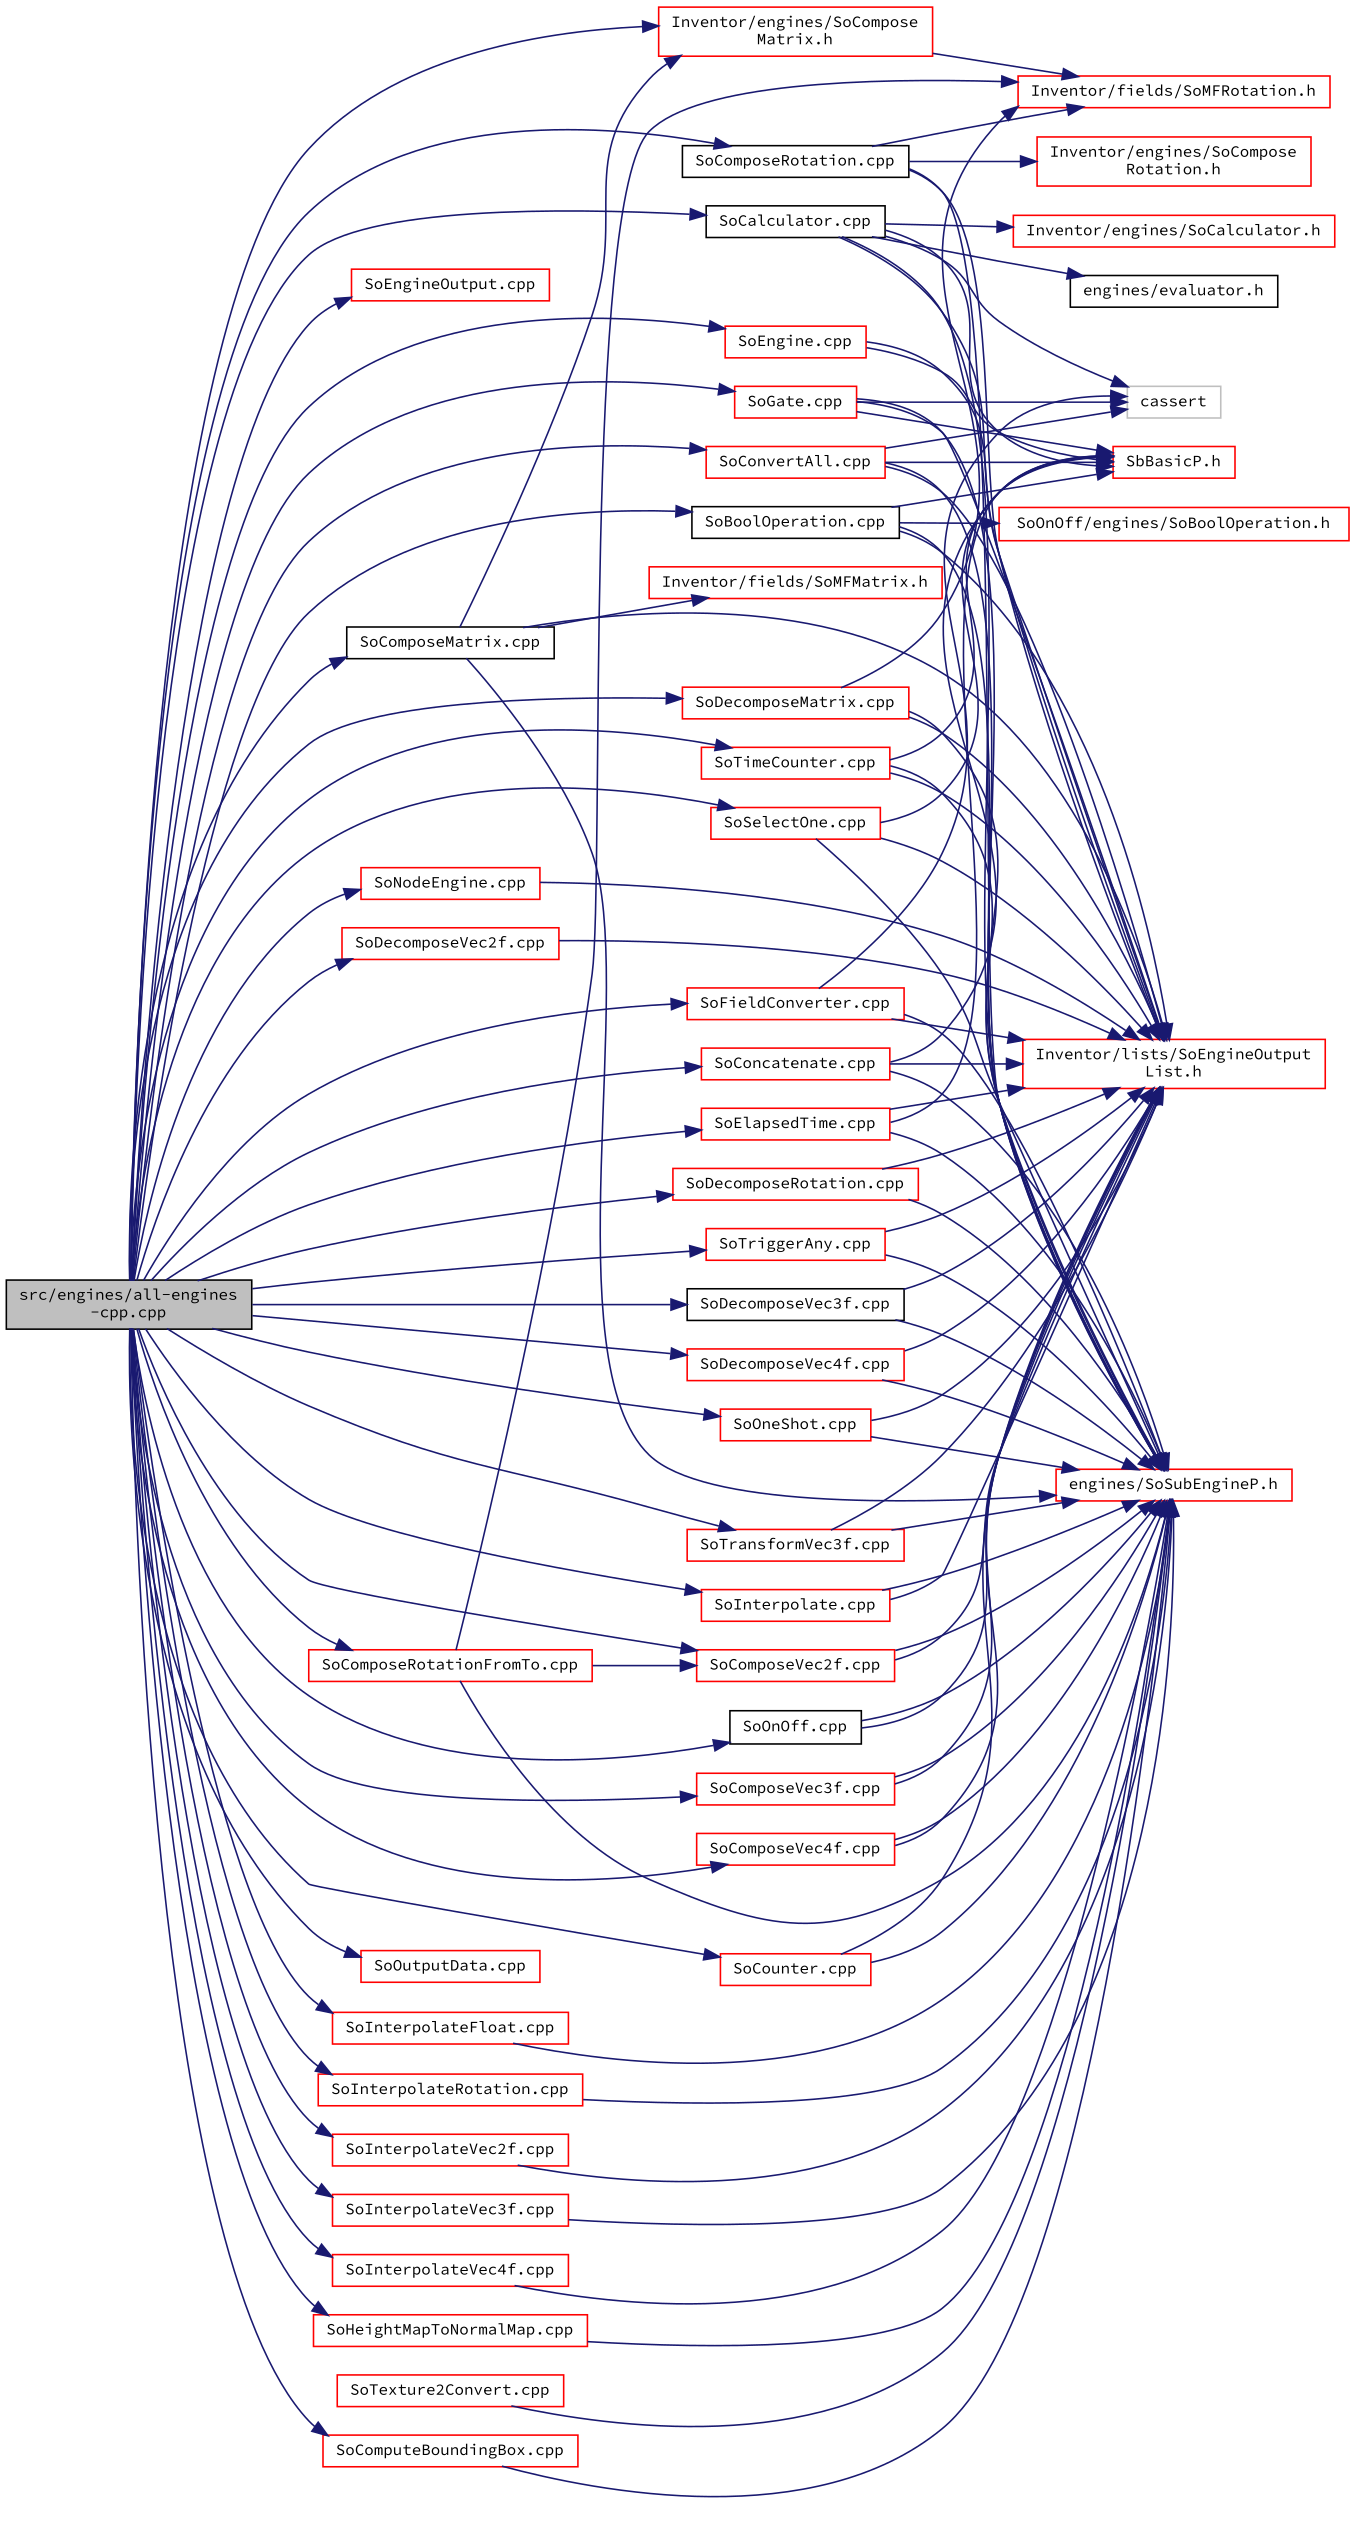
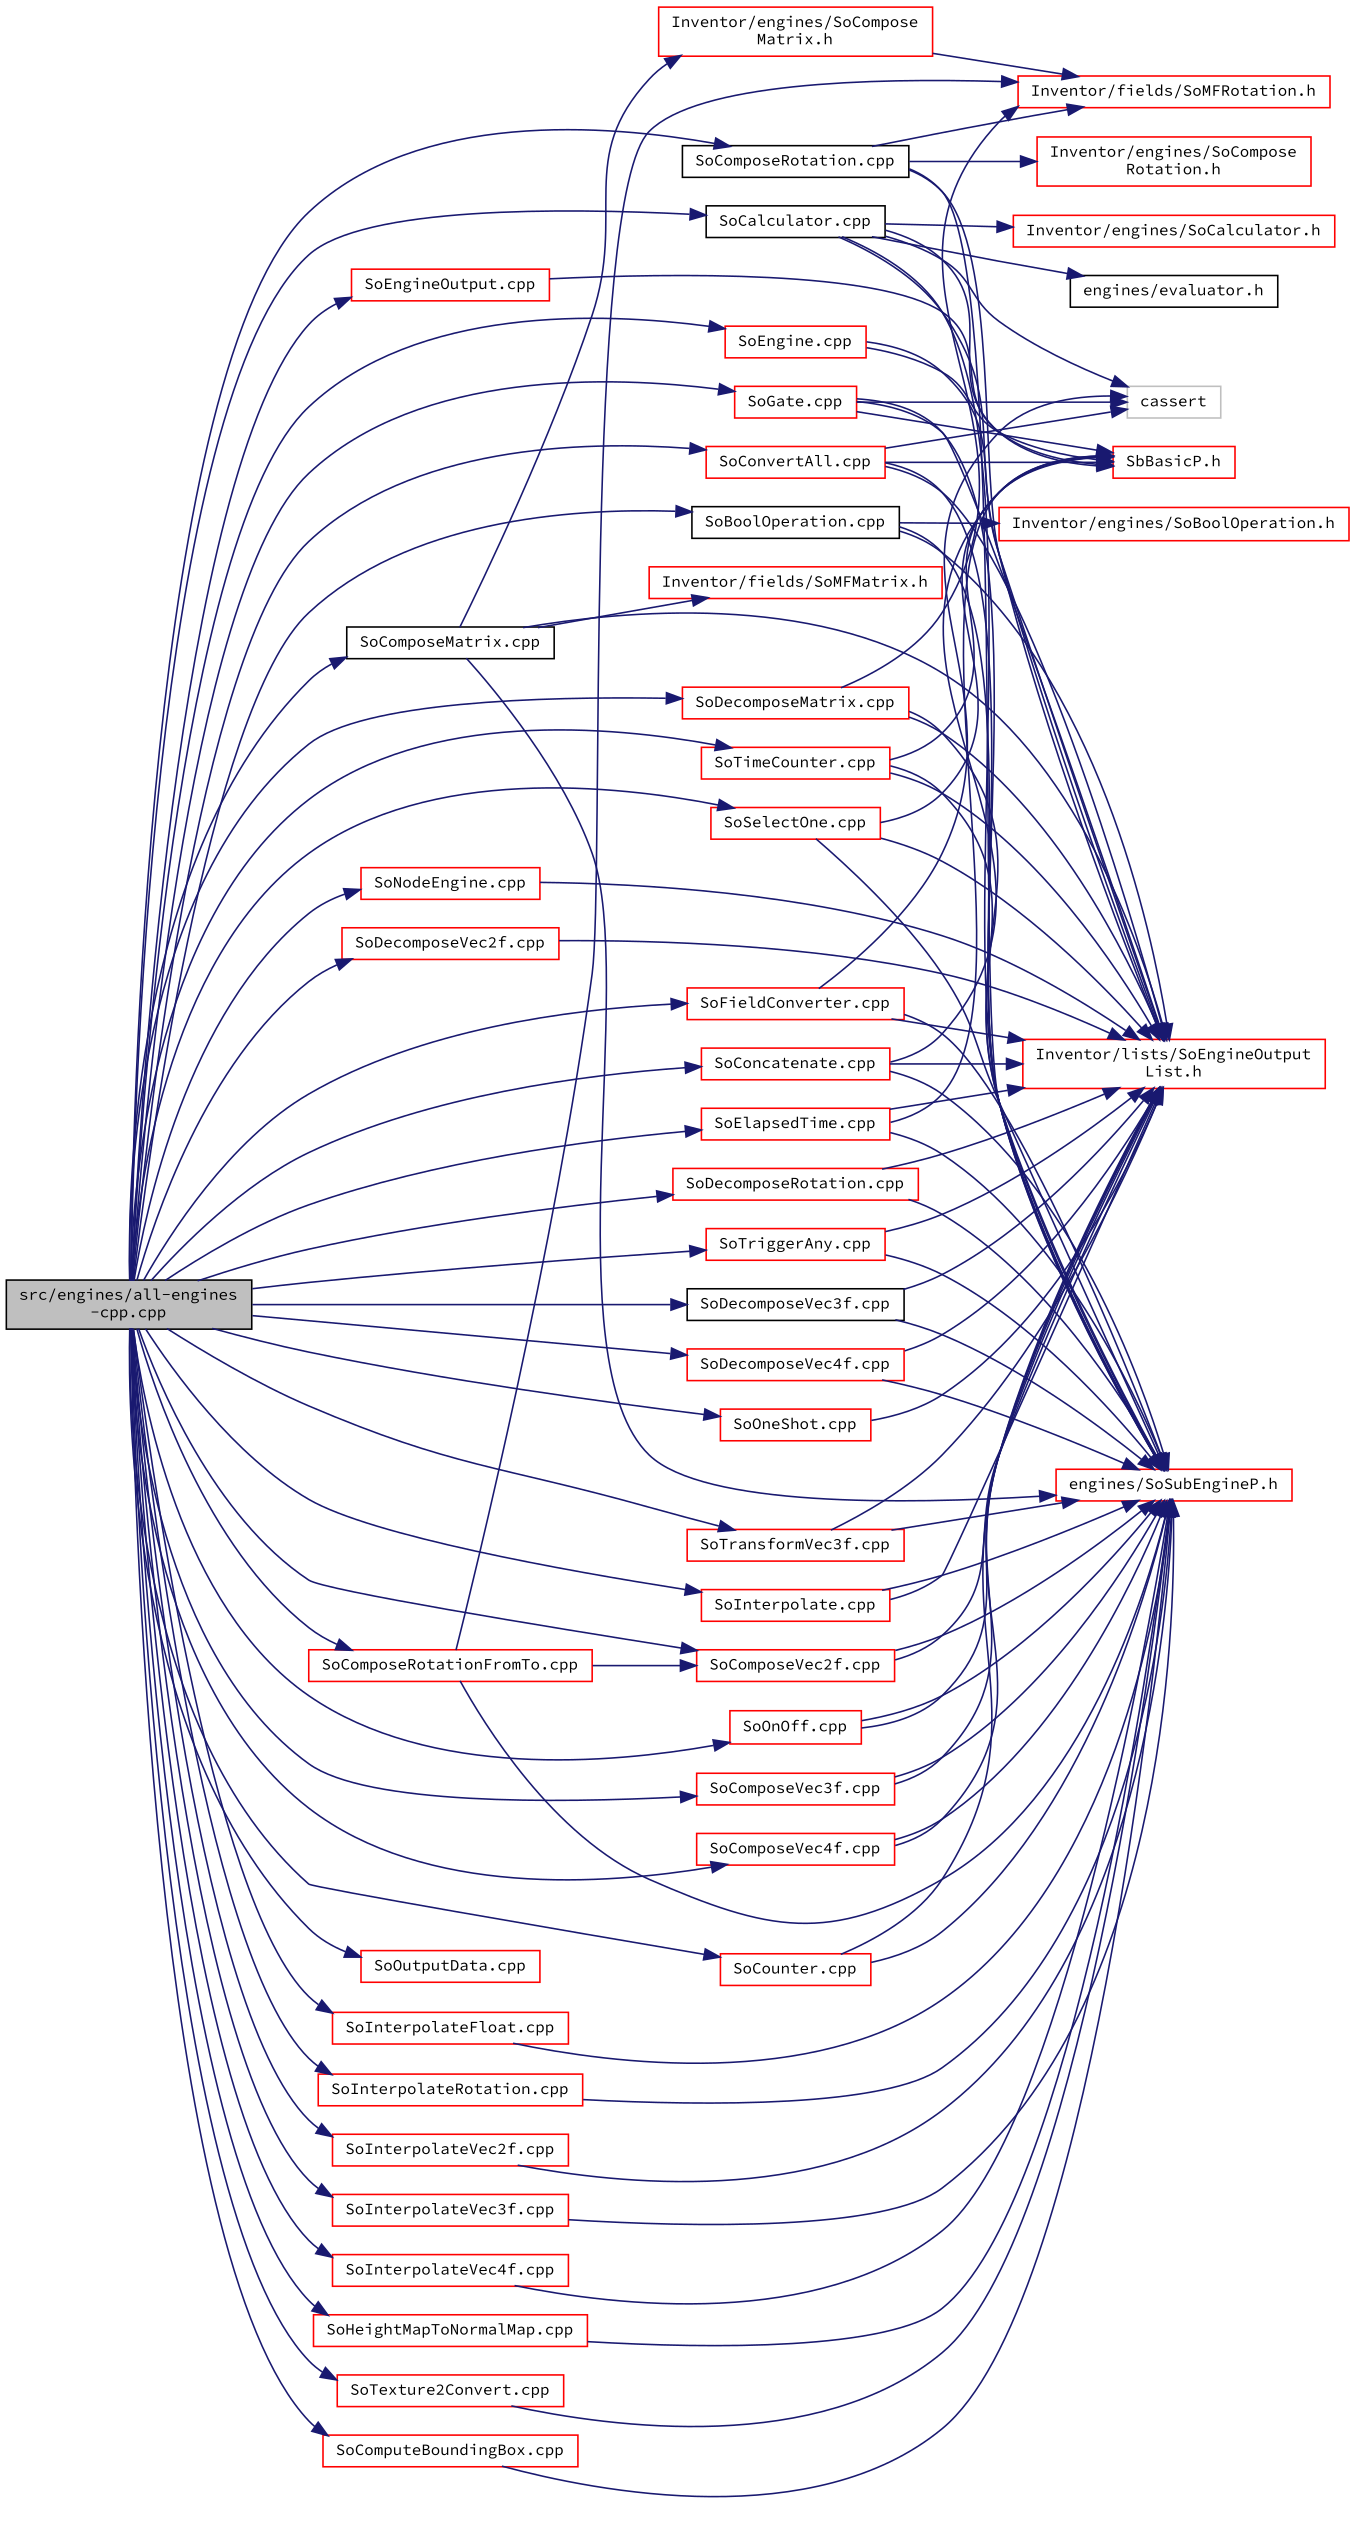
edge "src/engines/all-engines -cpp.cpp" -> "Inventor/engines/SoCompose Matrix.h": now "src/engines/all-engines -cpp.cpp" -> "SoTexture2Convert.cpp"
edge "SoBoolOperation.cpp" -> "SbBasicP.h": now "SoEngineOutput.cpp" -> "SbBasicP.h"
node "SoOnOff/engines/SoBoolOperation.h": label "SoOnOff/engines/SoBoolOperation.h" -> "Inventor/engines/SoBoolOperation.h"
edge "SoOneShot.cpp" -> "engines/SoSubEngineP.h": removed
node "SoOnOff.cpp": color black -> red
